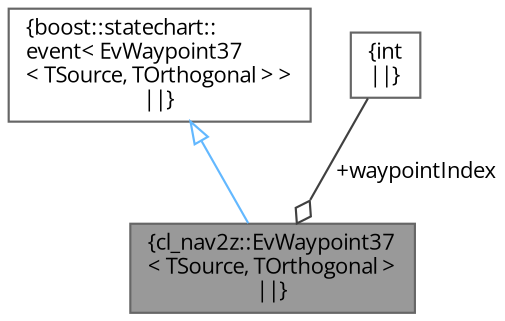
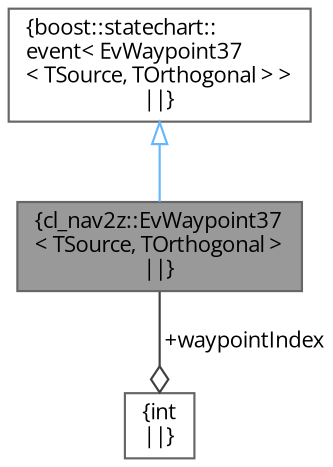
edge "{int ||}" -> "{cl_nav2z::EvWaypoint37 < TSource, TOrthogonal > ||}": reversed
